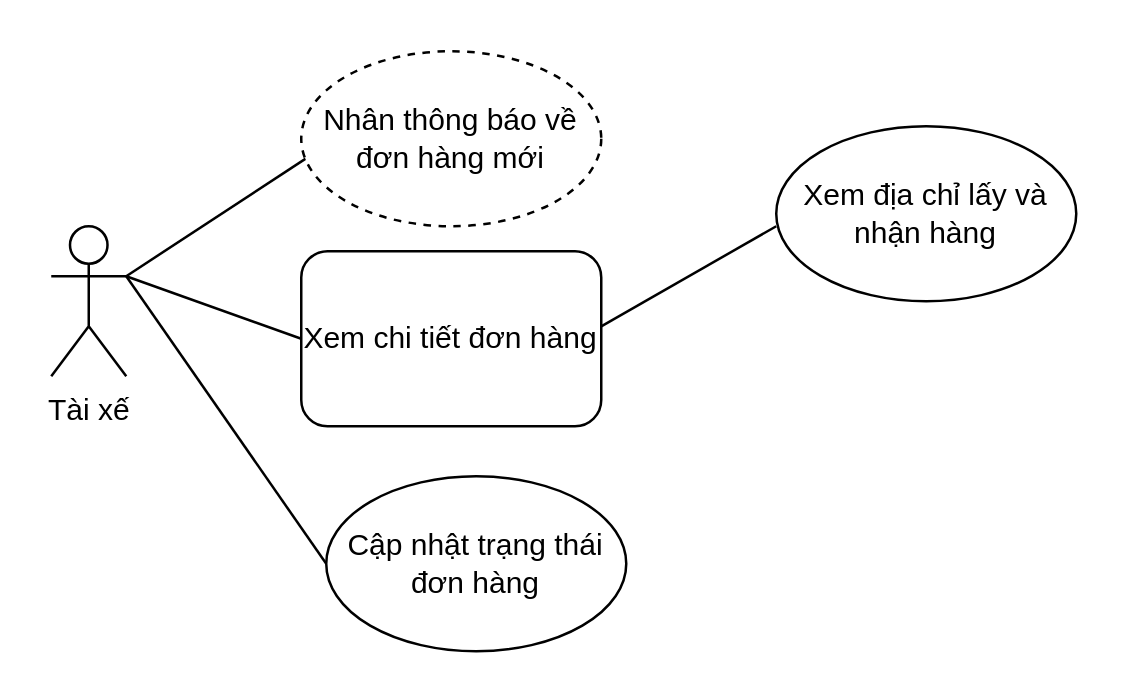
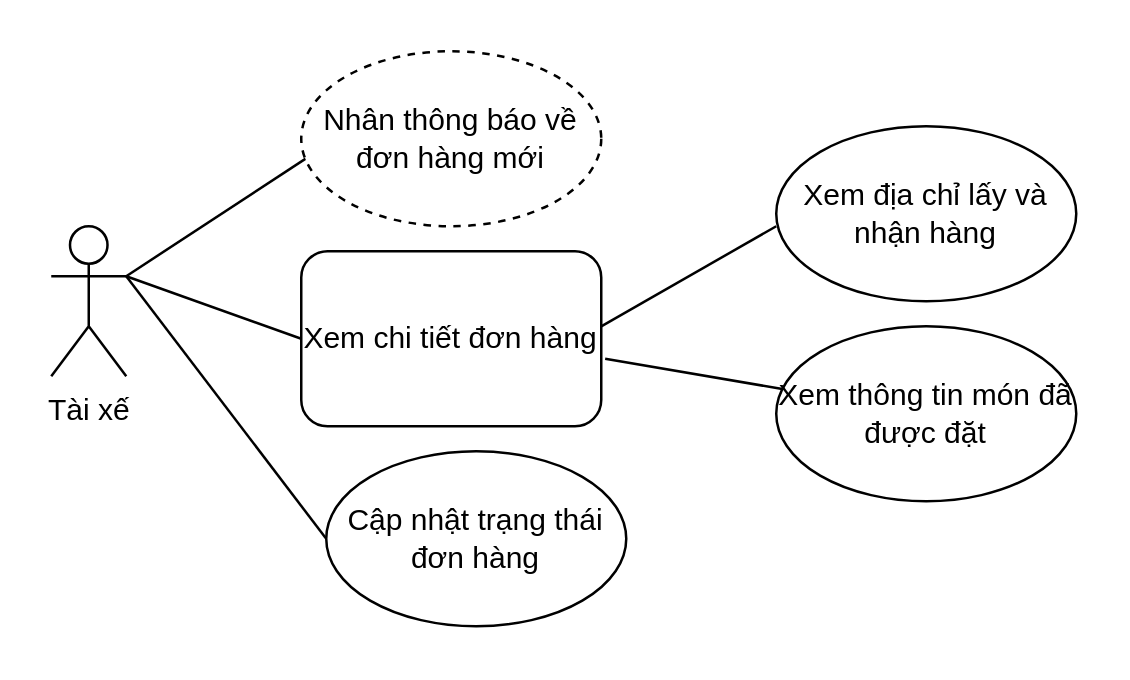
edge "Xem chi tiết đơn hàng" -- "Xem thông tin món đã được đặt": added
node "Xem thông tin món đã được đặt": added
node "Cập nhật trạng thái đơn hàng": moved (476, 564) -> (476, 539)
